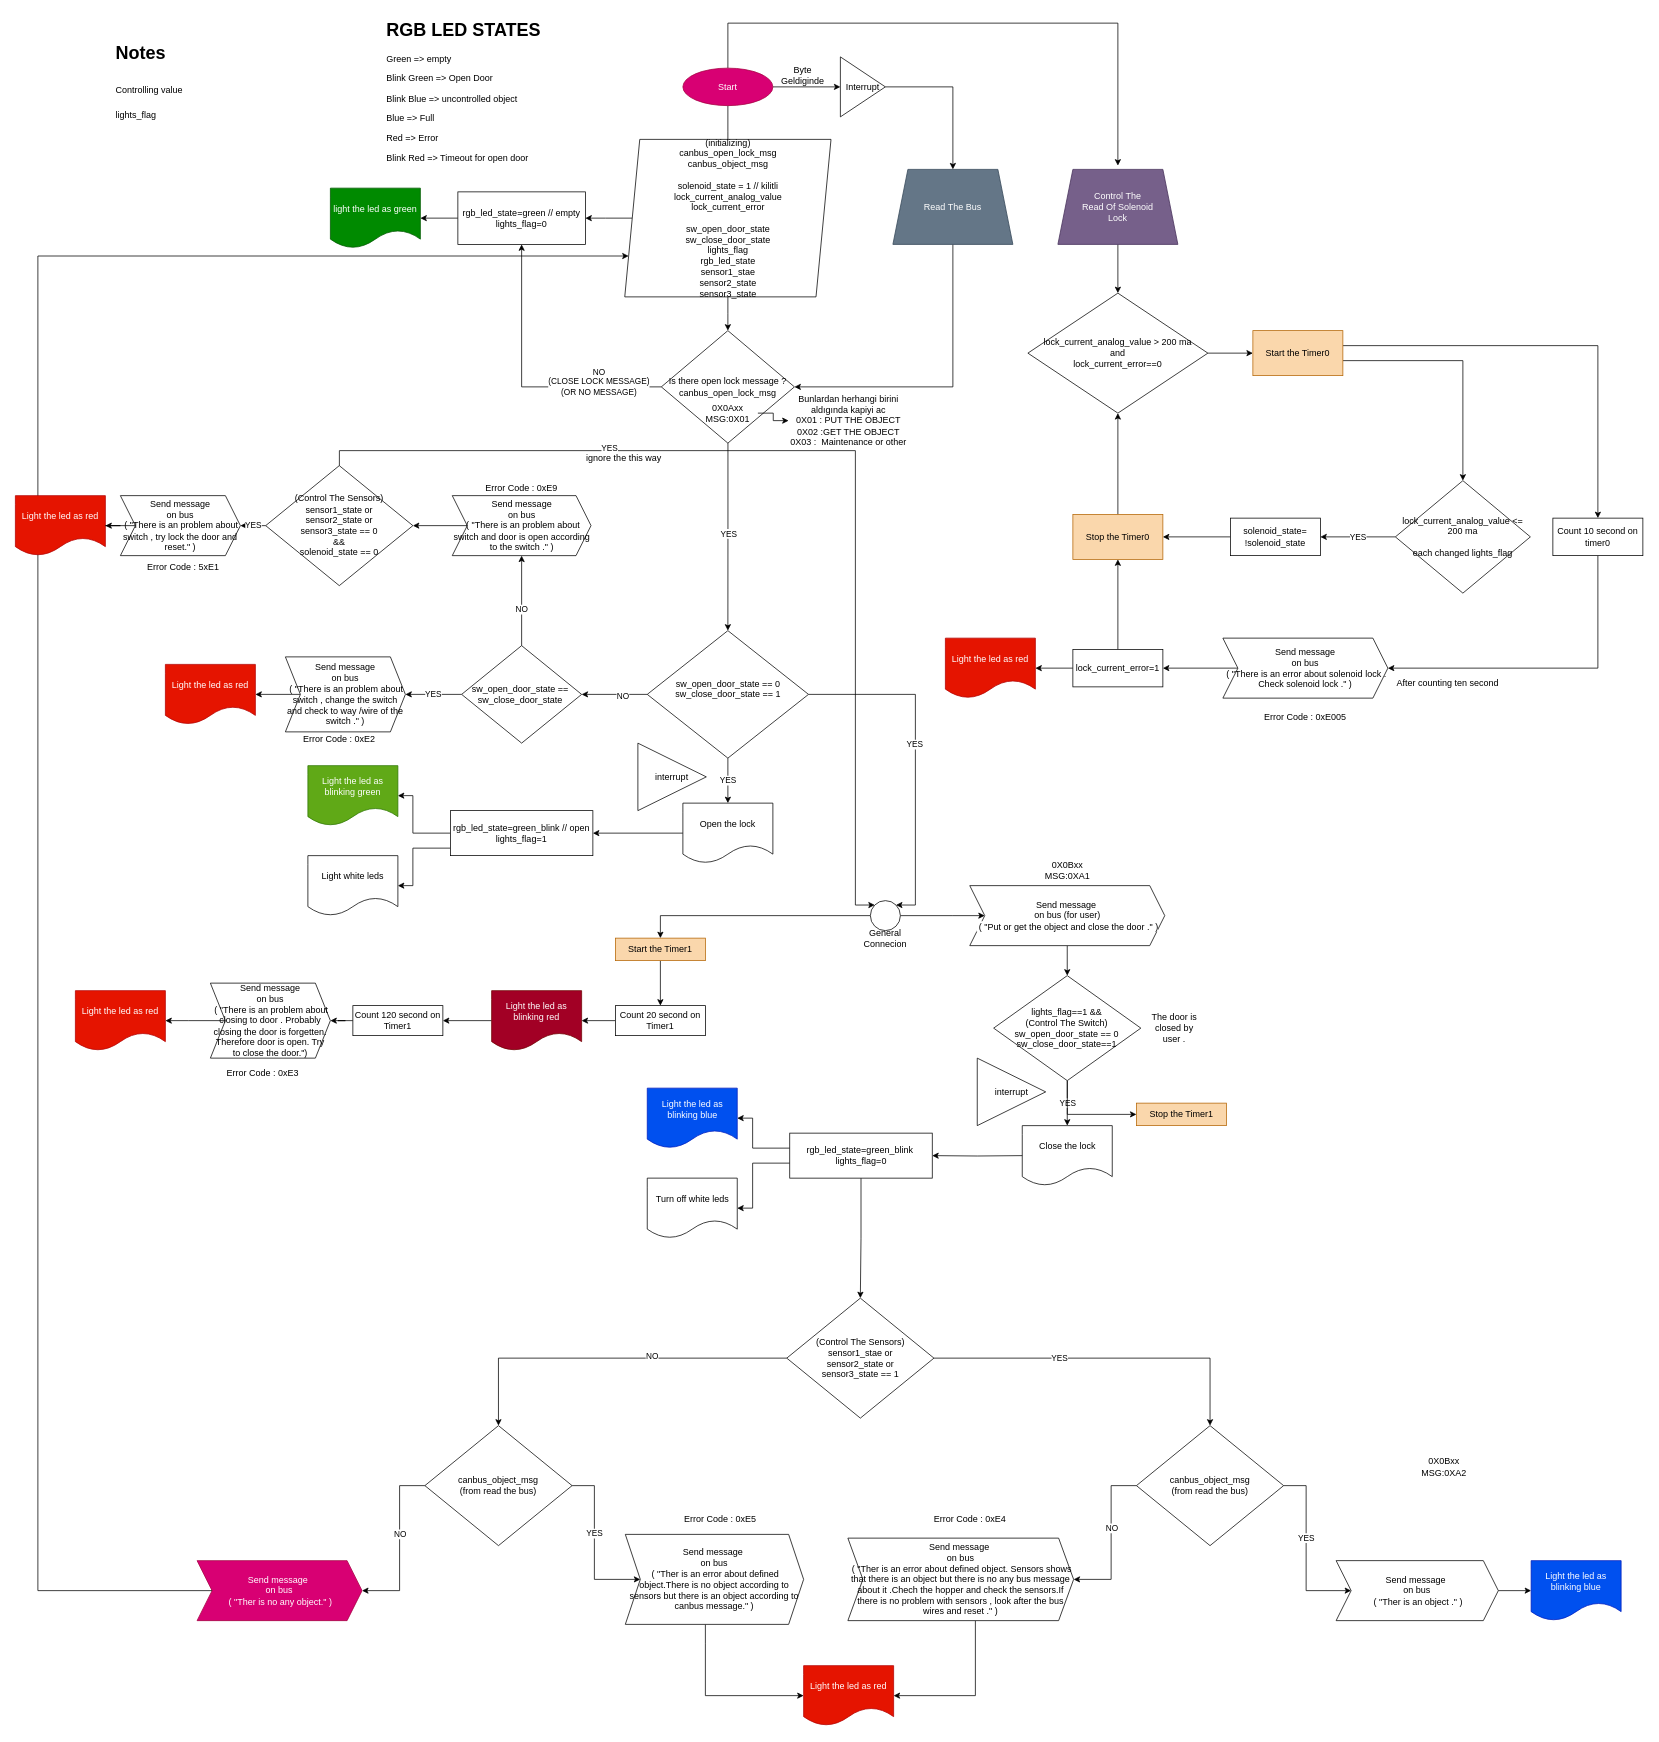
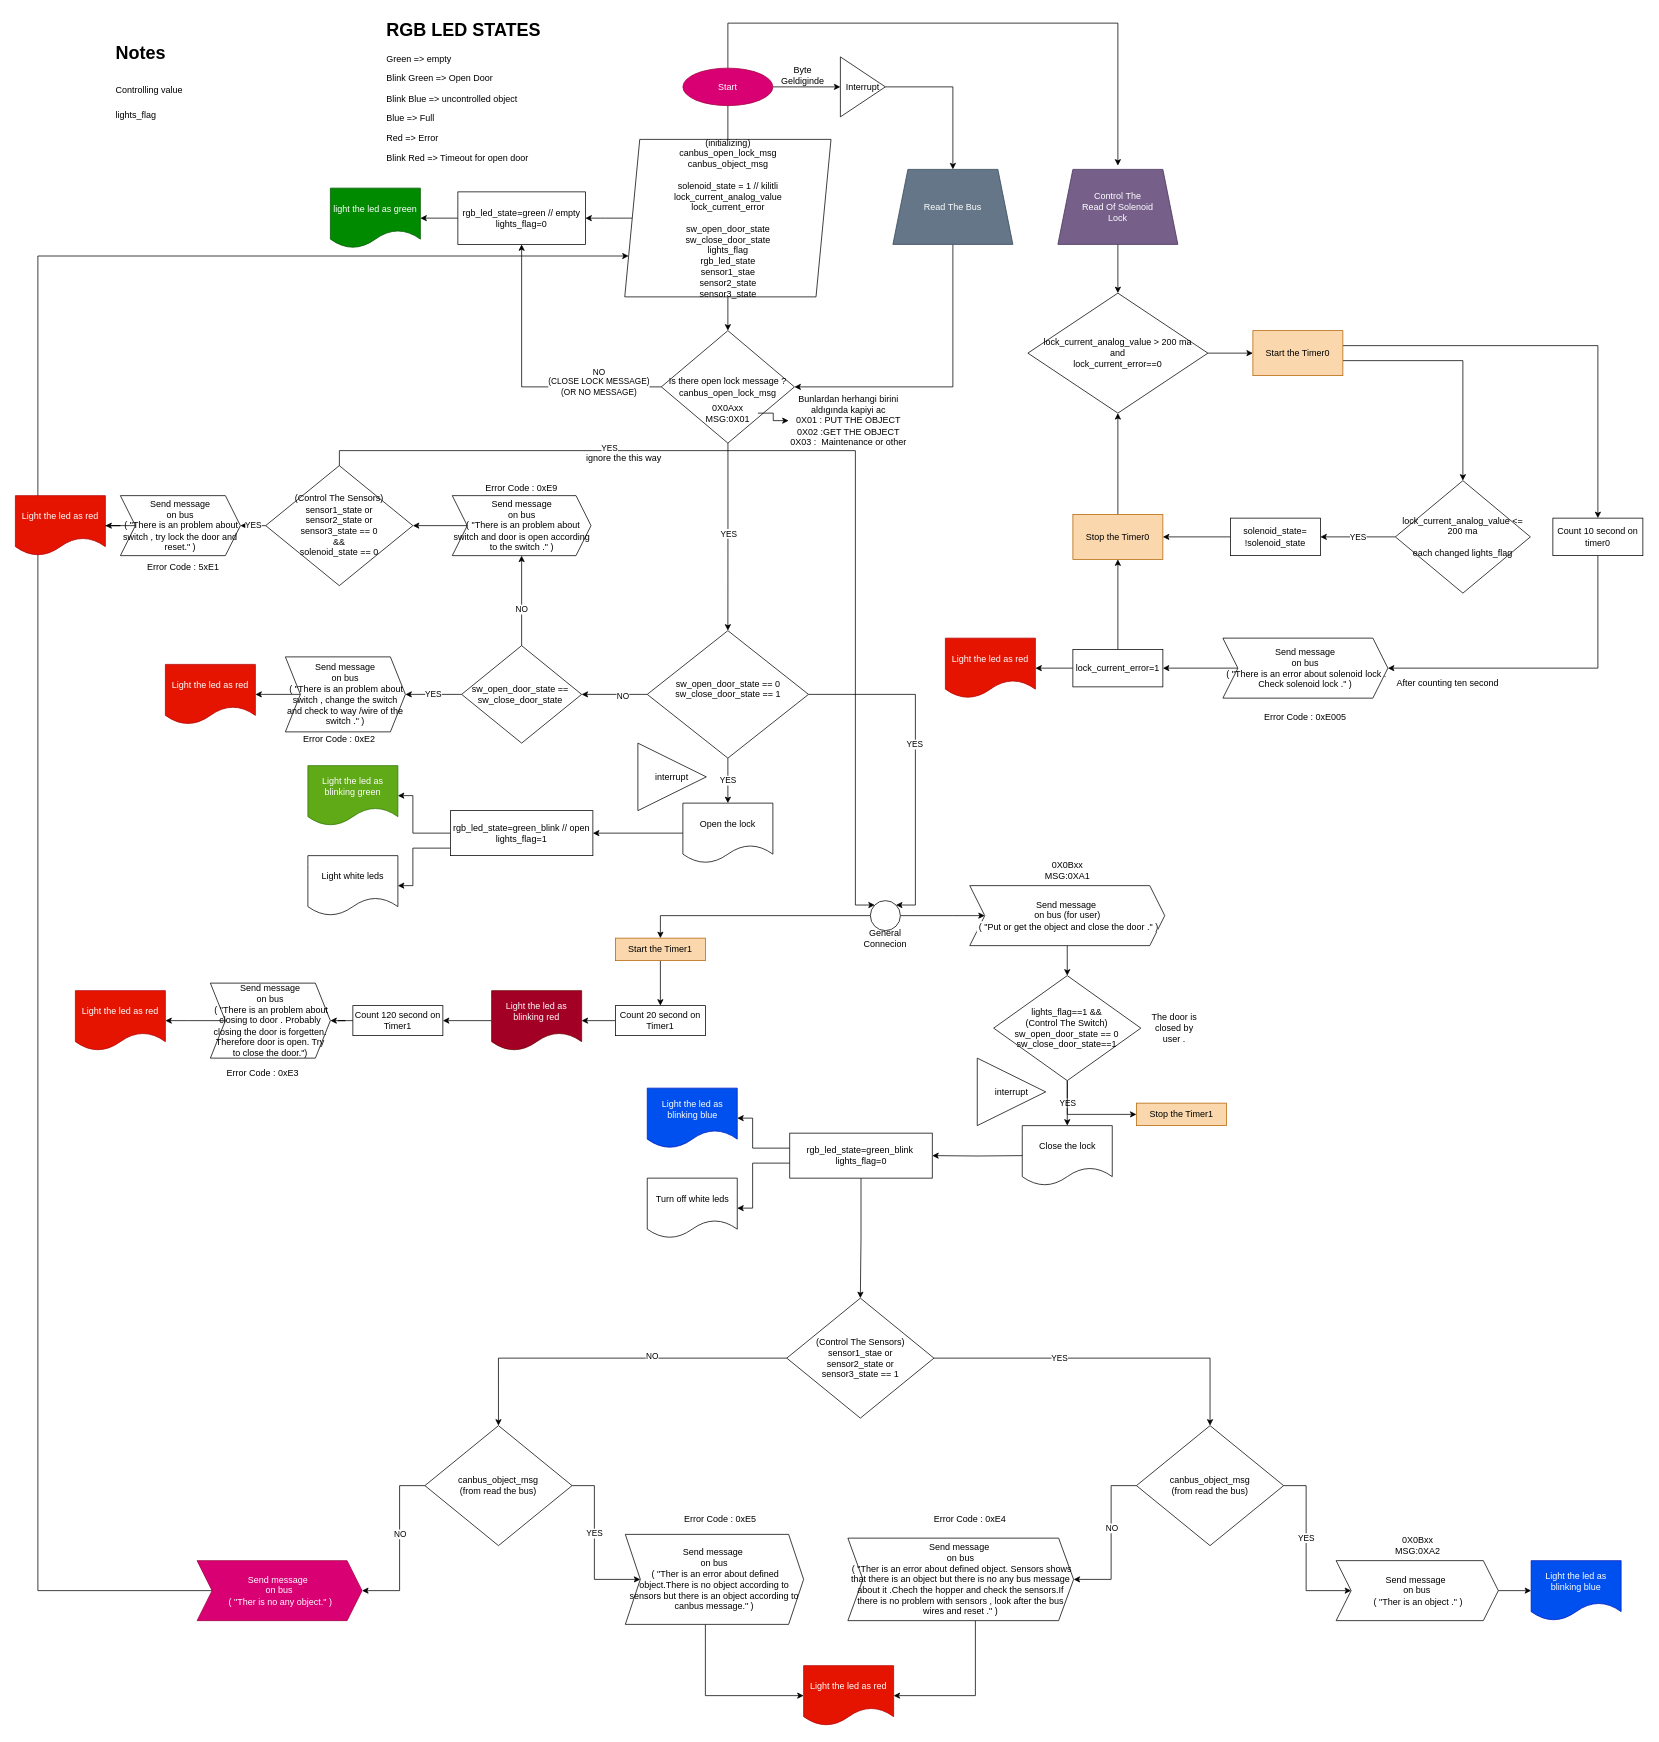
node "0X0Bxx MSG:0XA2": moved (1444, 1467) -> (1418, 1545)
